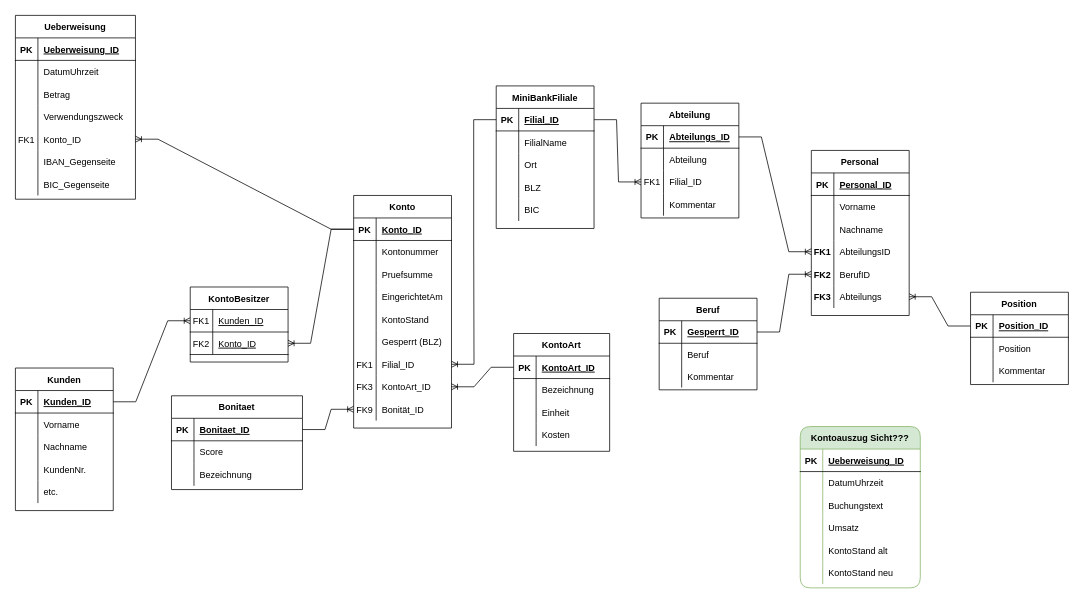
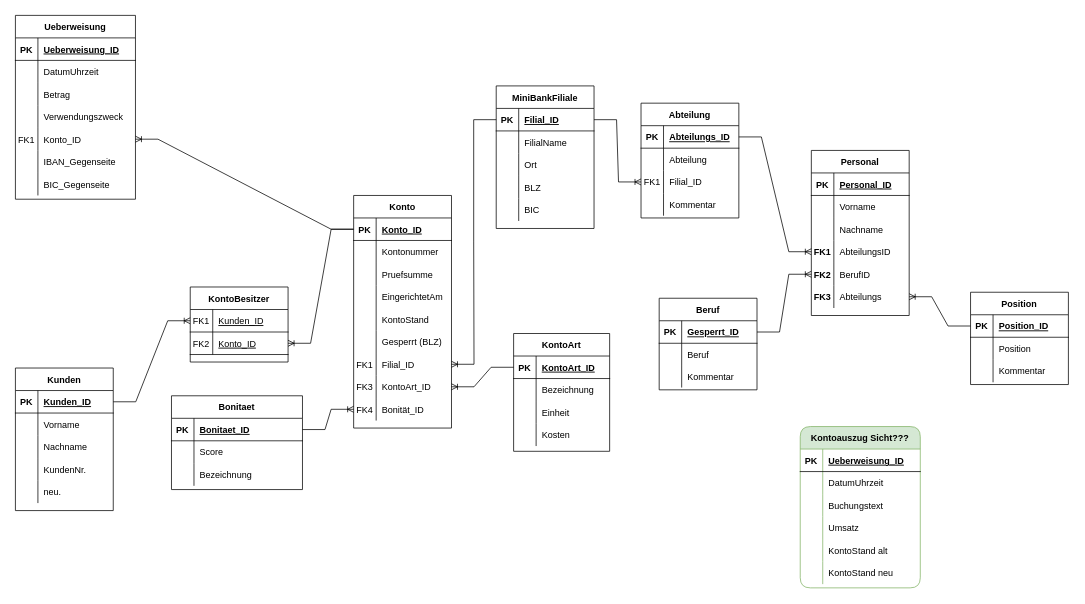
node "FK9": label "FK9" -> "FK4"
node "etc.": label "etc." -> "neu."
